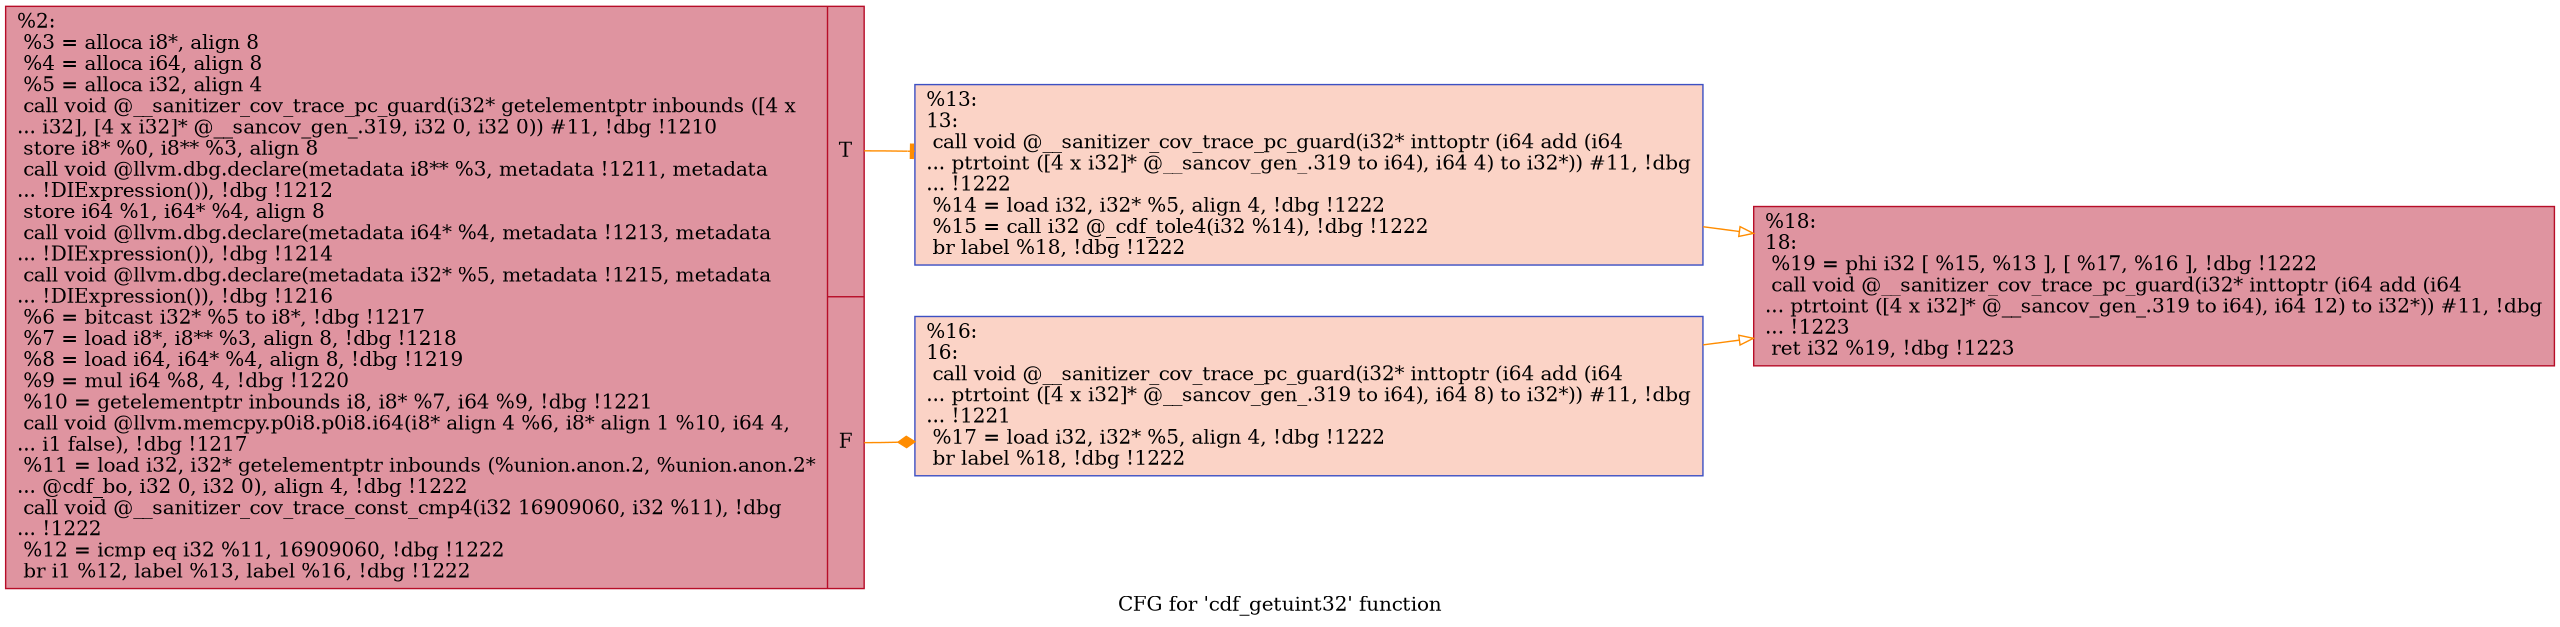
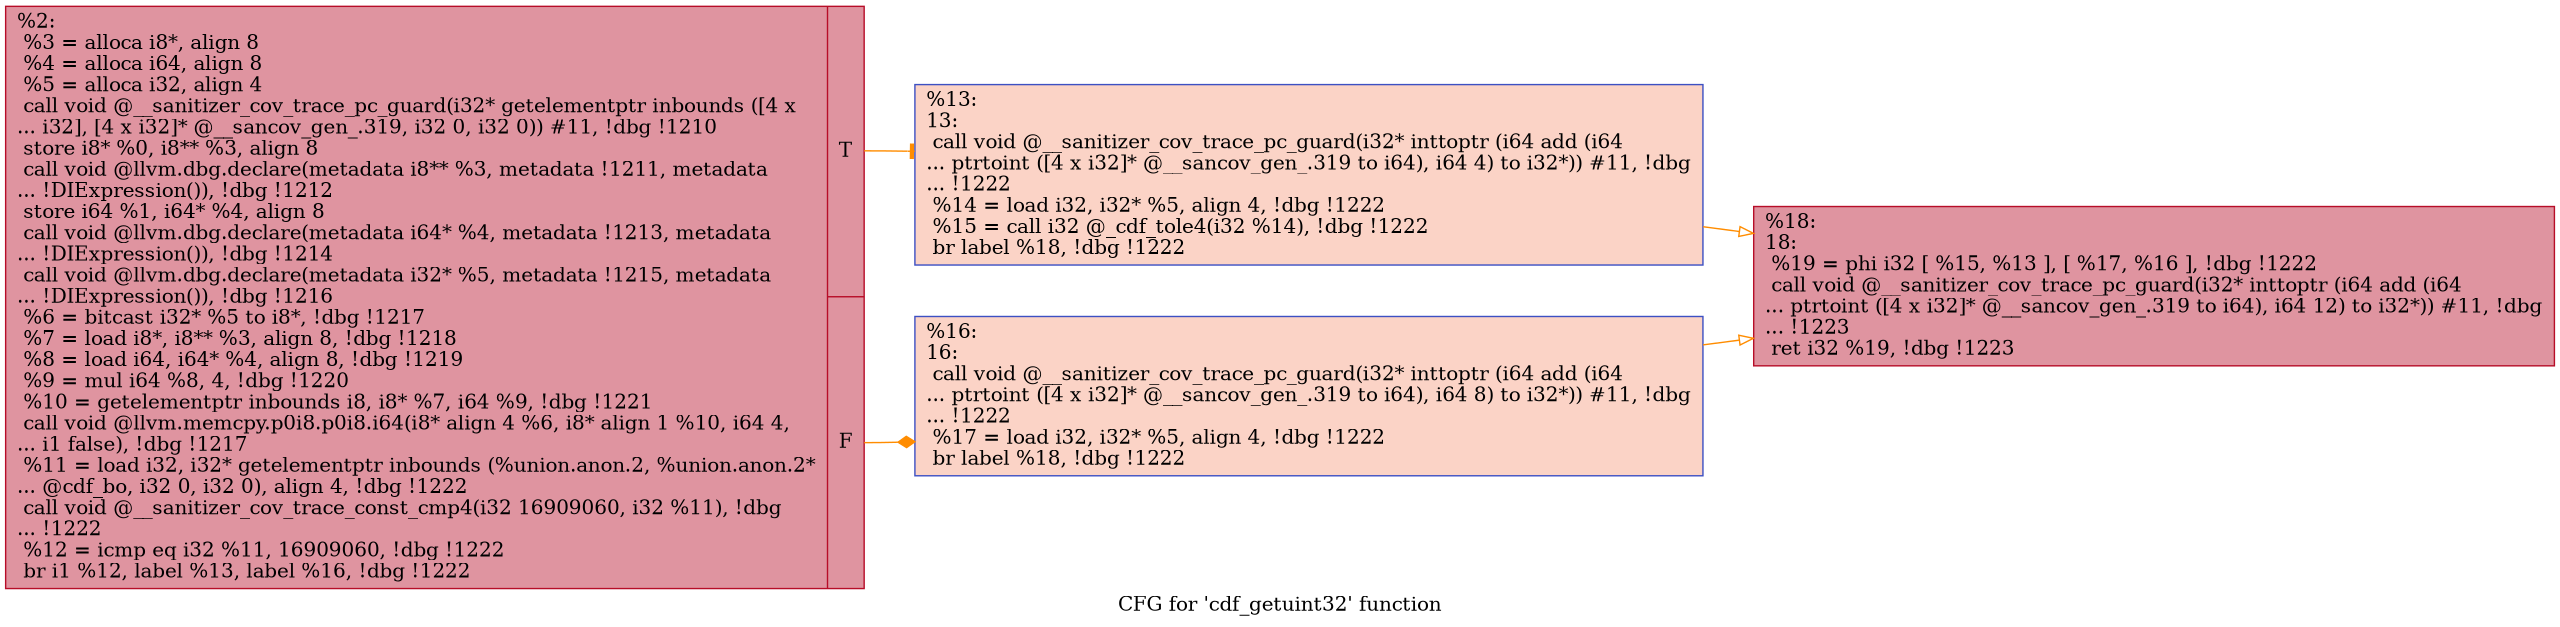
node "%16:": text "... !1221" -> "... !1222"
